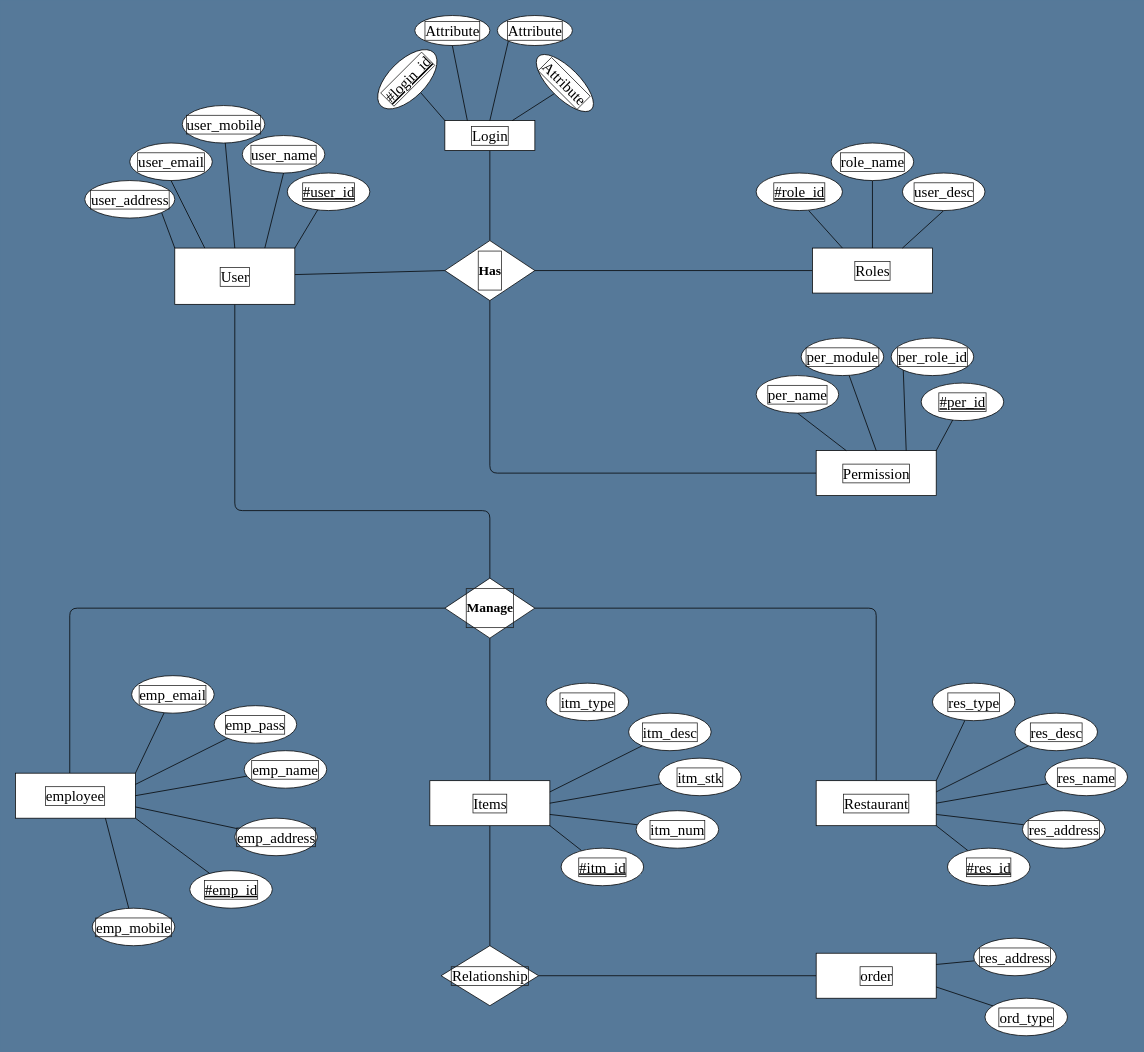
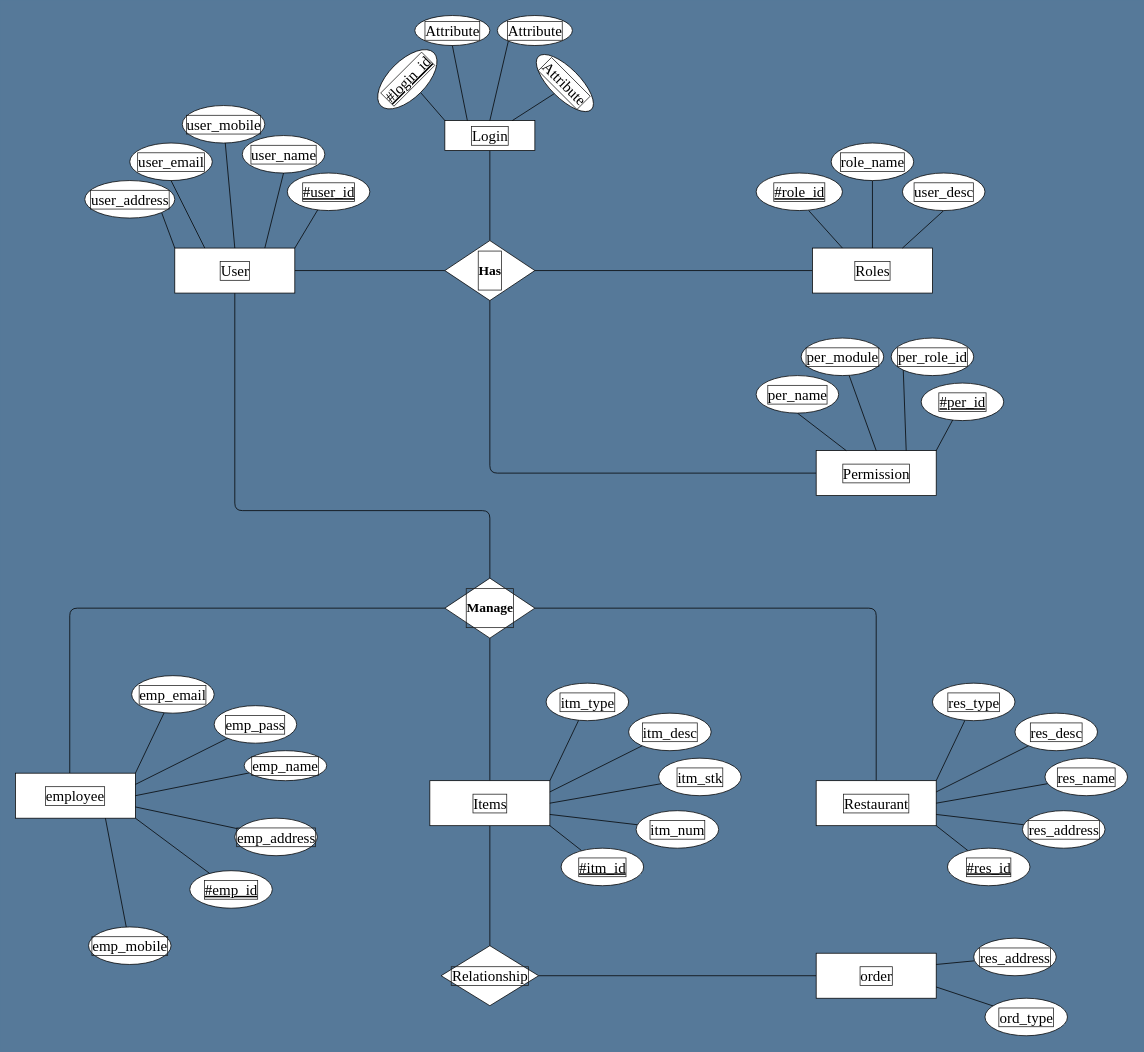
node "User": size 120x56 -> 120x45
edge "itm_type" -- "Items": added
node "emp_name": size 83x38 -> 83x30
node "emp_mobile": moved (134, 927) -> (130, 945)
